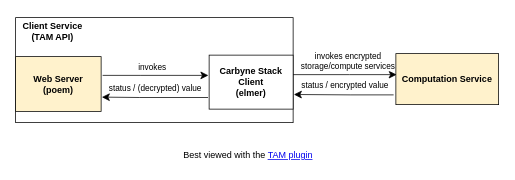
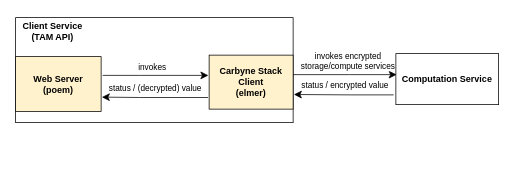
node "Computation Service": fillcolor #fff2cc -> #ffffff
node "Carbyne Stack Client (elmer)": fillcolor #ffffff -> #fff2cc
node "Best viewed with the TAM plugin": removed
